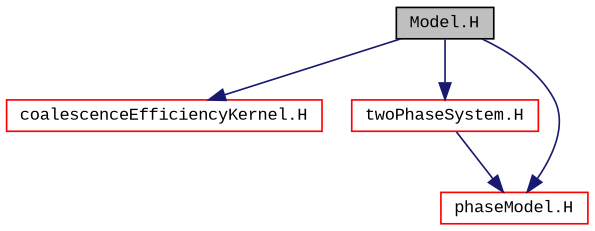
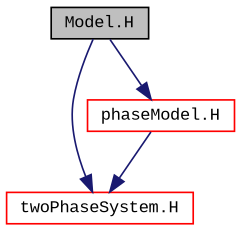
node "coalescenceEfficiencyKernel.H": removed
edge "twoPhaseSystem.H" -> "phaseModel.H": reversed
